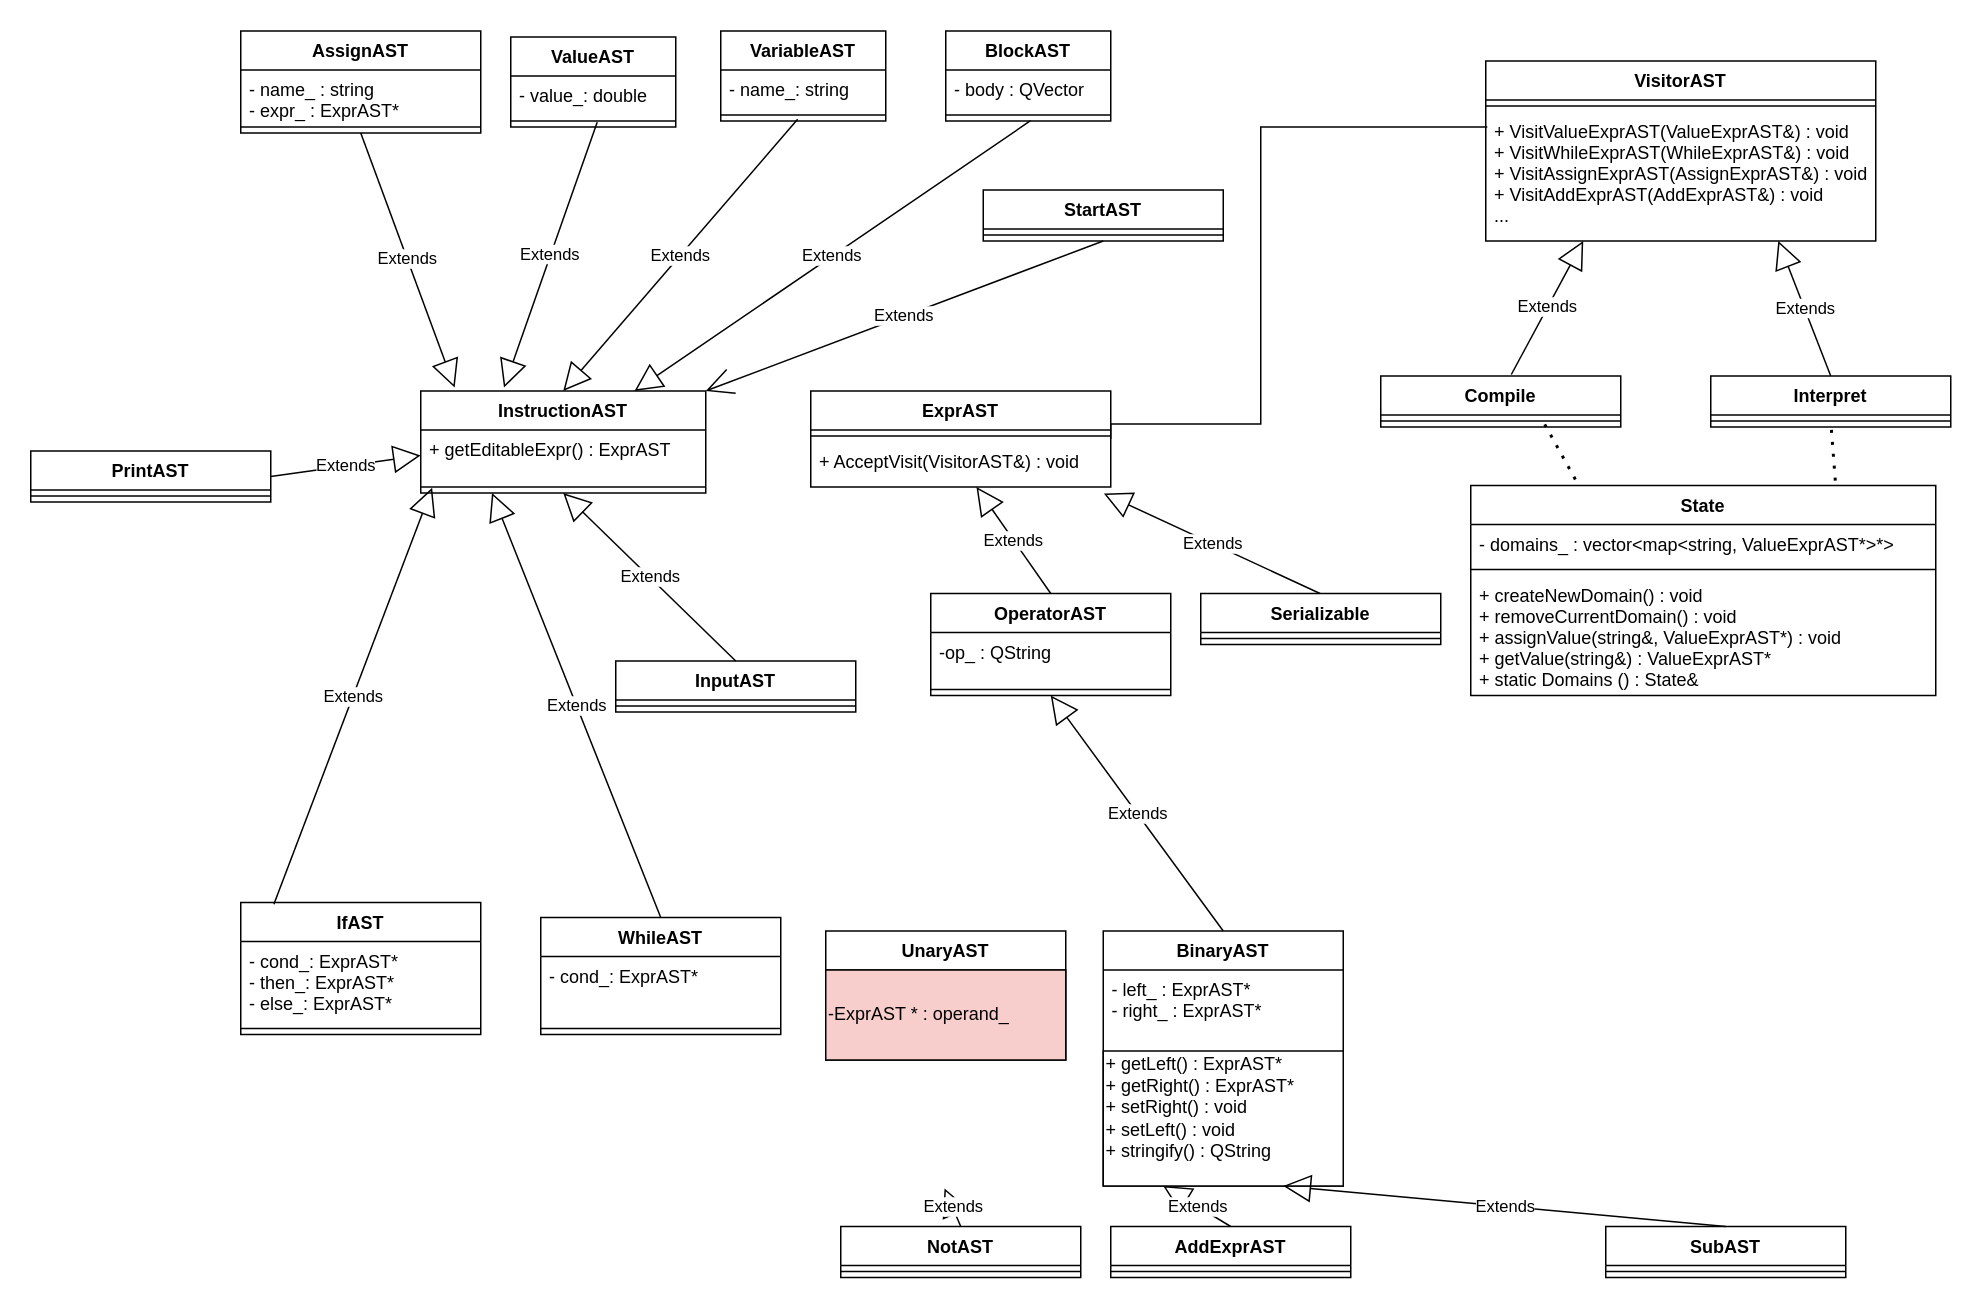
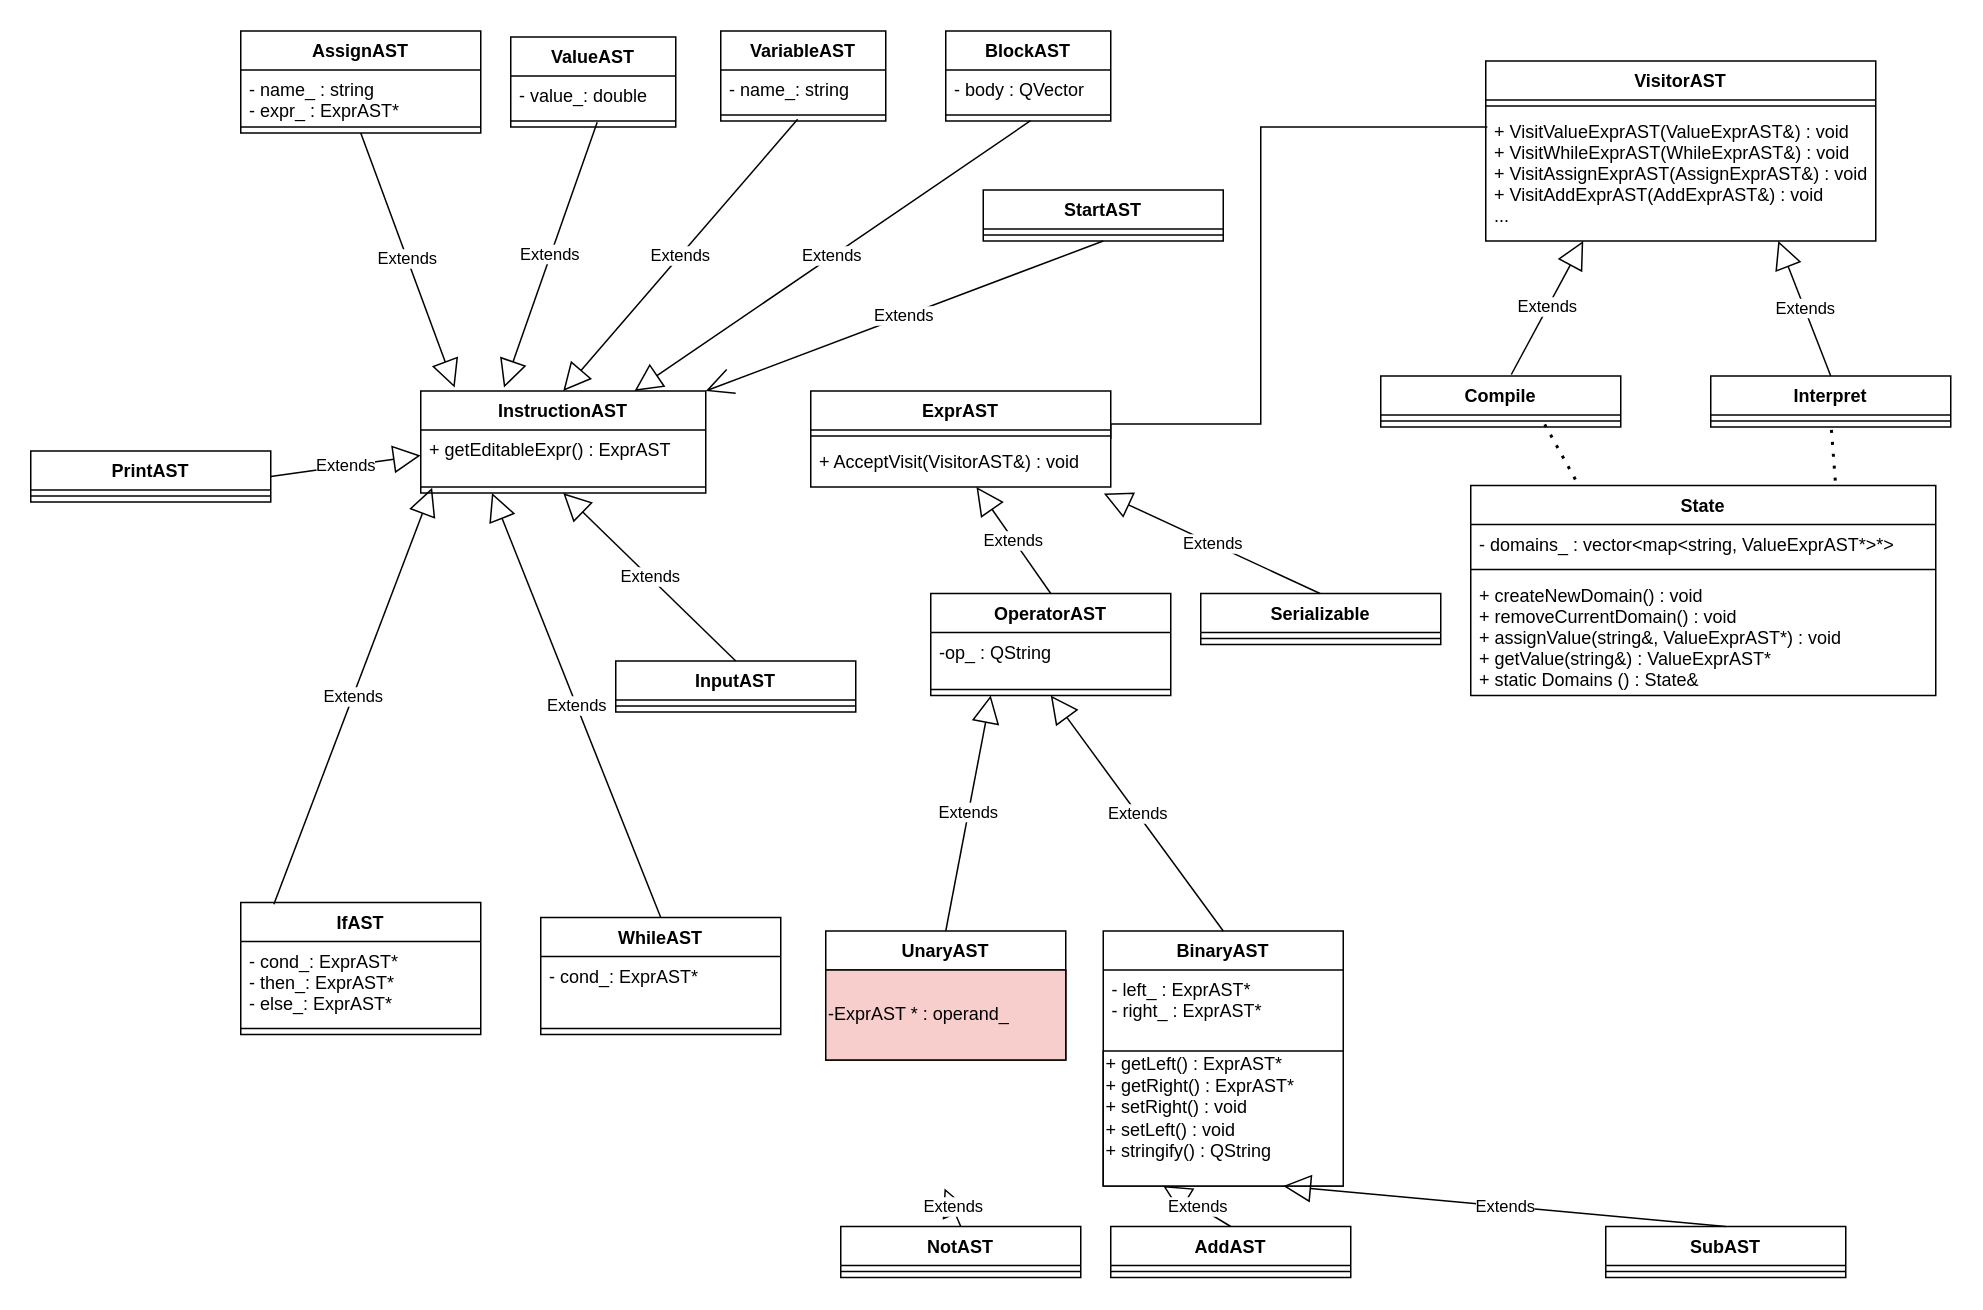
edge "UnaryAST" -> "OperatorAST": added, label "Extends"
node "AddExprAST": label "AddExprAST" -> "AddAST"
